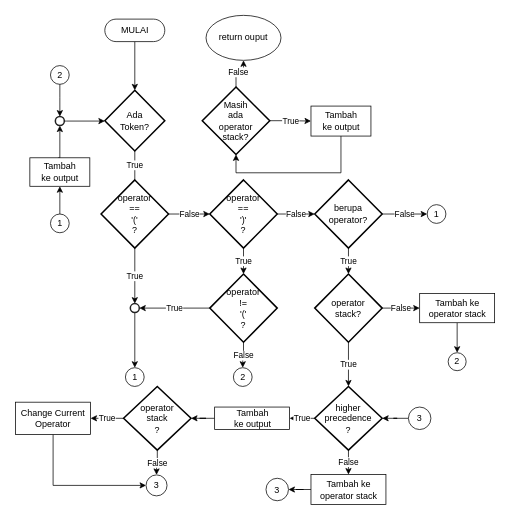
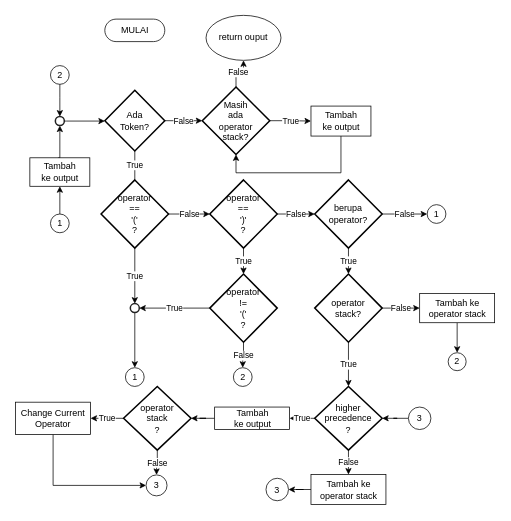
edge "MULAI" -> "Ada Token?": removed
edge "Ada Token?" -> "Masih ada operator stack?": added, label "False"
